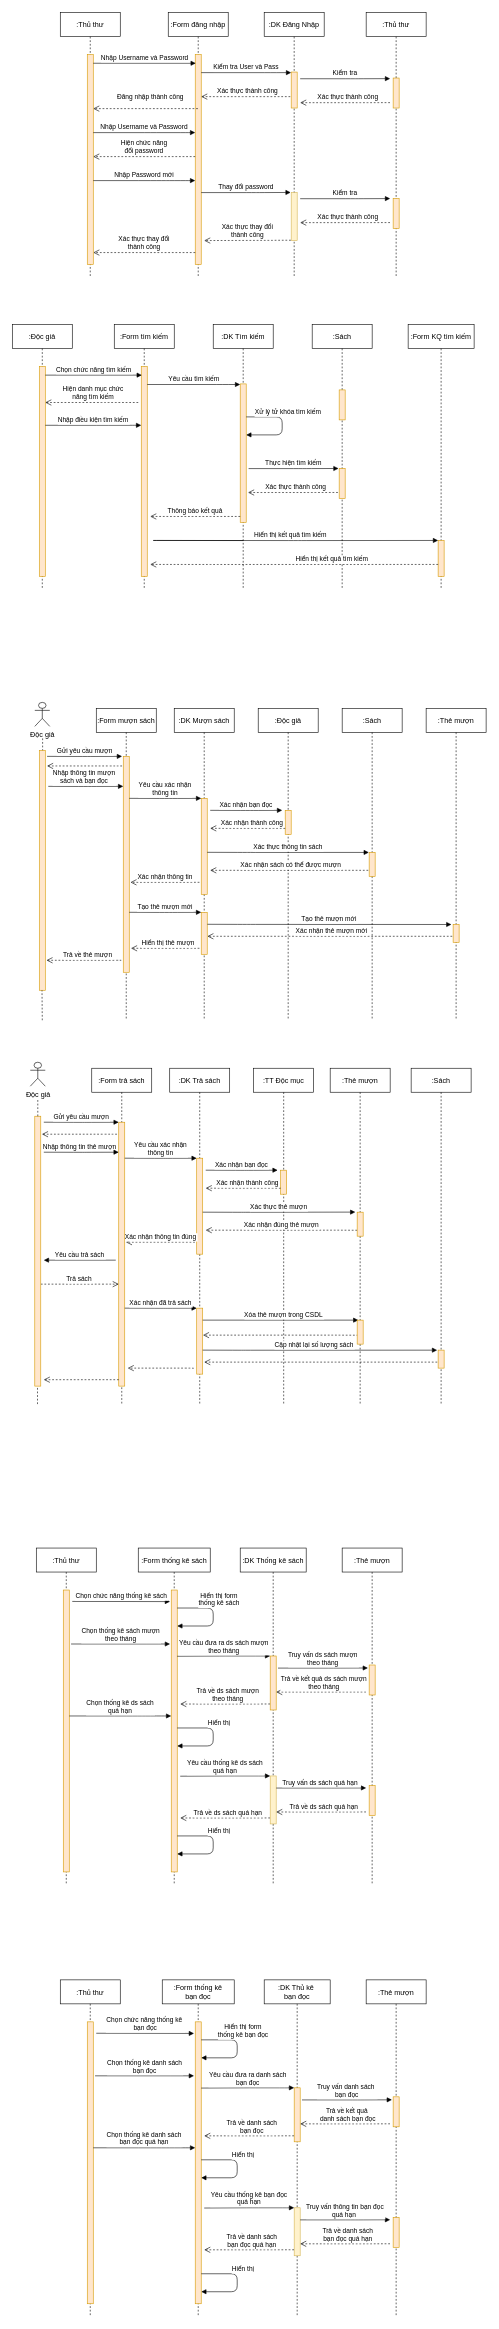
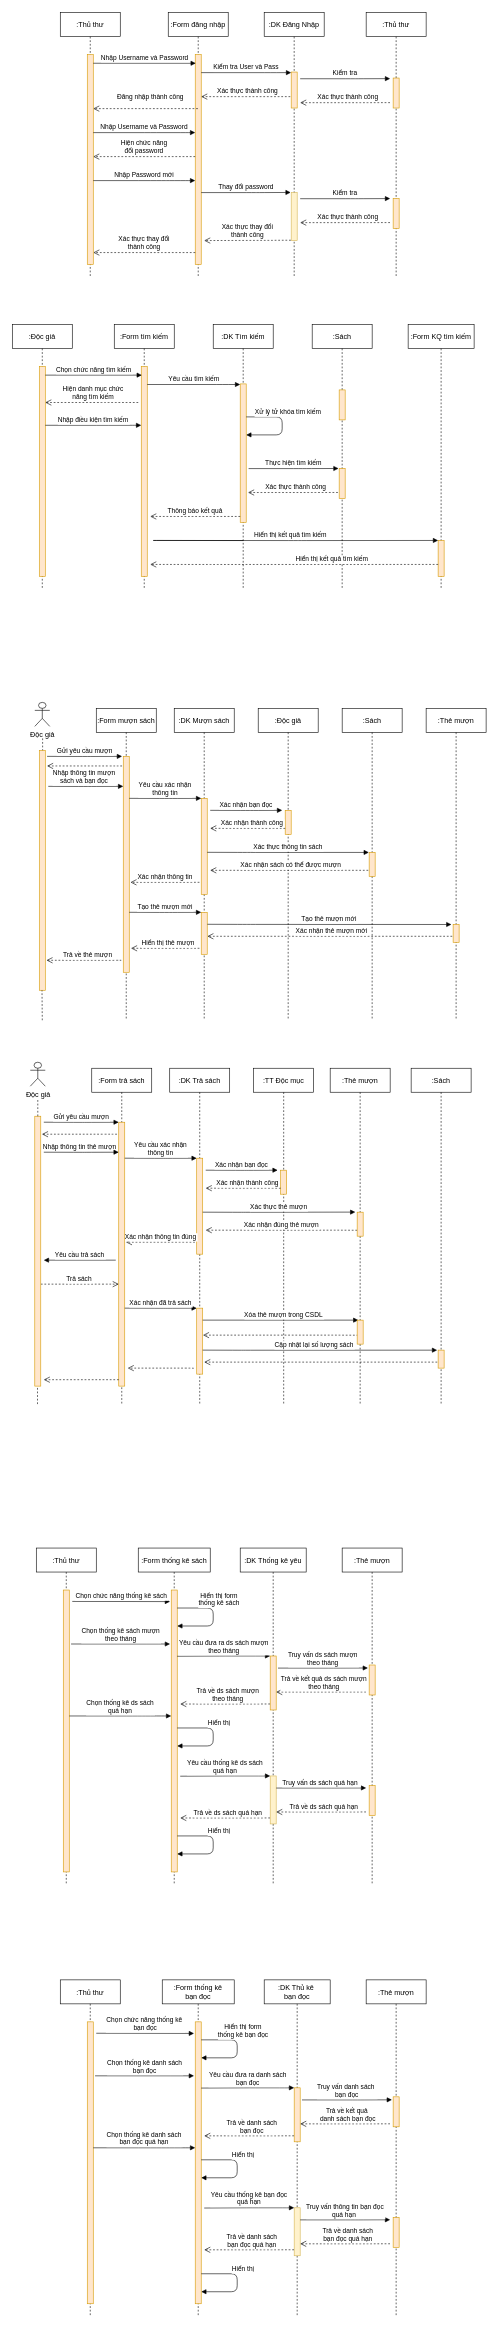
node ":DK Thống kê sách": label ":DK Thống kê sách" -> ":DK Thống kê yêu"
